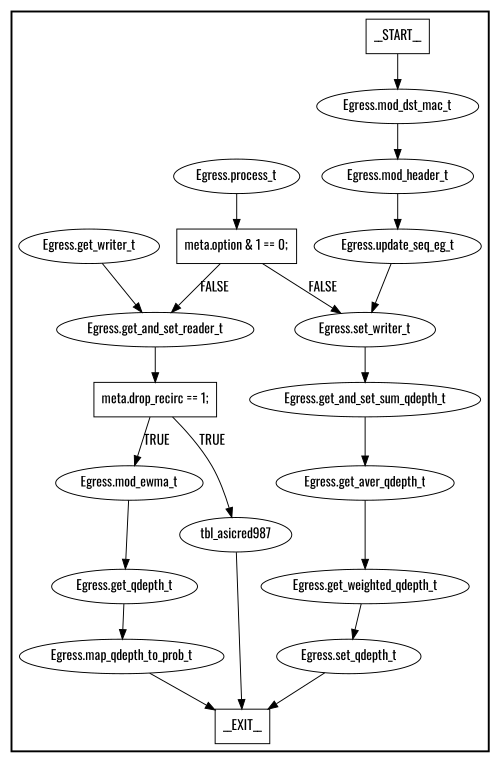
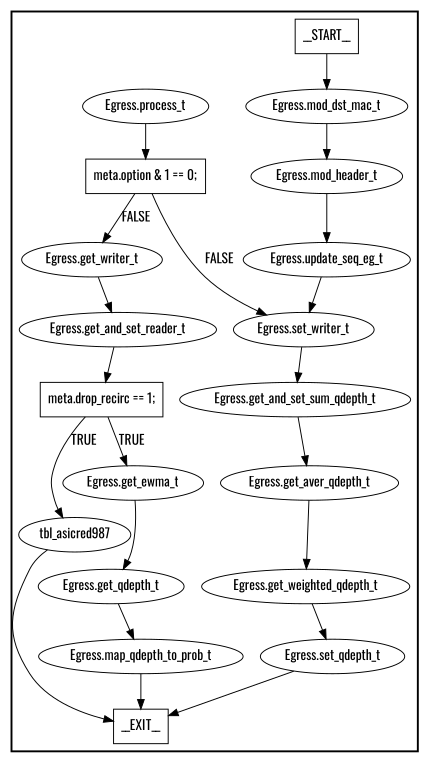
edge "meta.option & 1 == 0;" -> "Egress.get_and_set_reader_t": now "meta.option & 1 == 0;" -> "Egress.get_writer_t"
node "Egress.mod_ewma_t": label "Egress.mod_ewma_t" -> "Egress.get_ewma_t"
